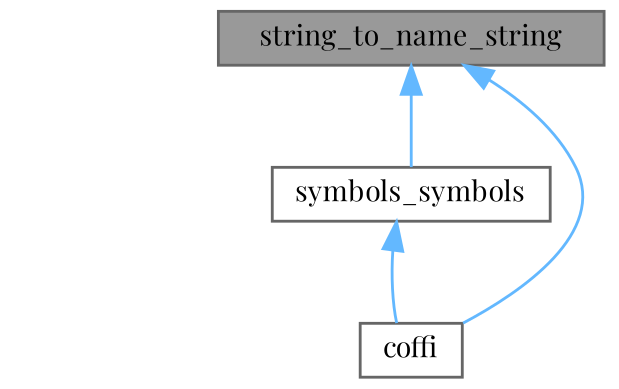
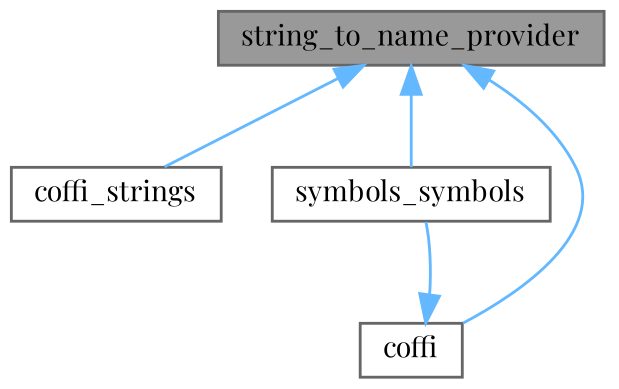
node "string_to_name_string": label "string_to_name_string" -> "string_to_name_provider"
node "coffi_strings": added
edge "coffi" -> "symbols_symbols": reversed
